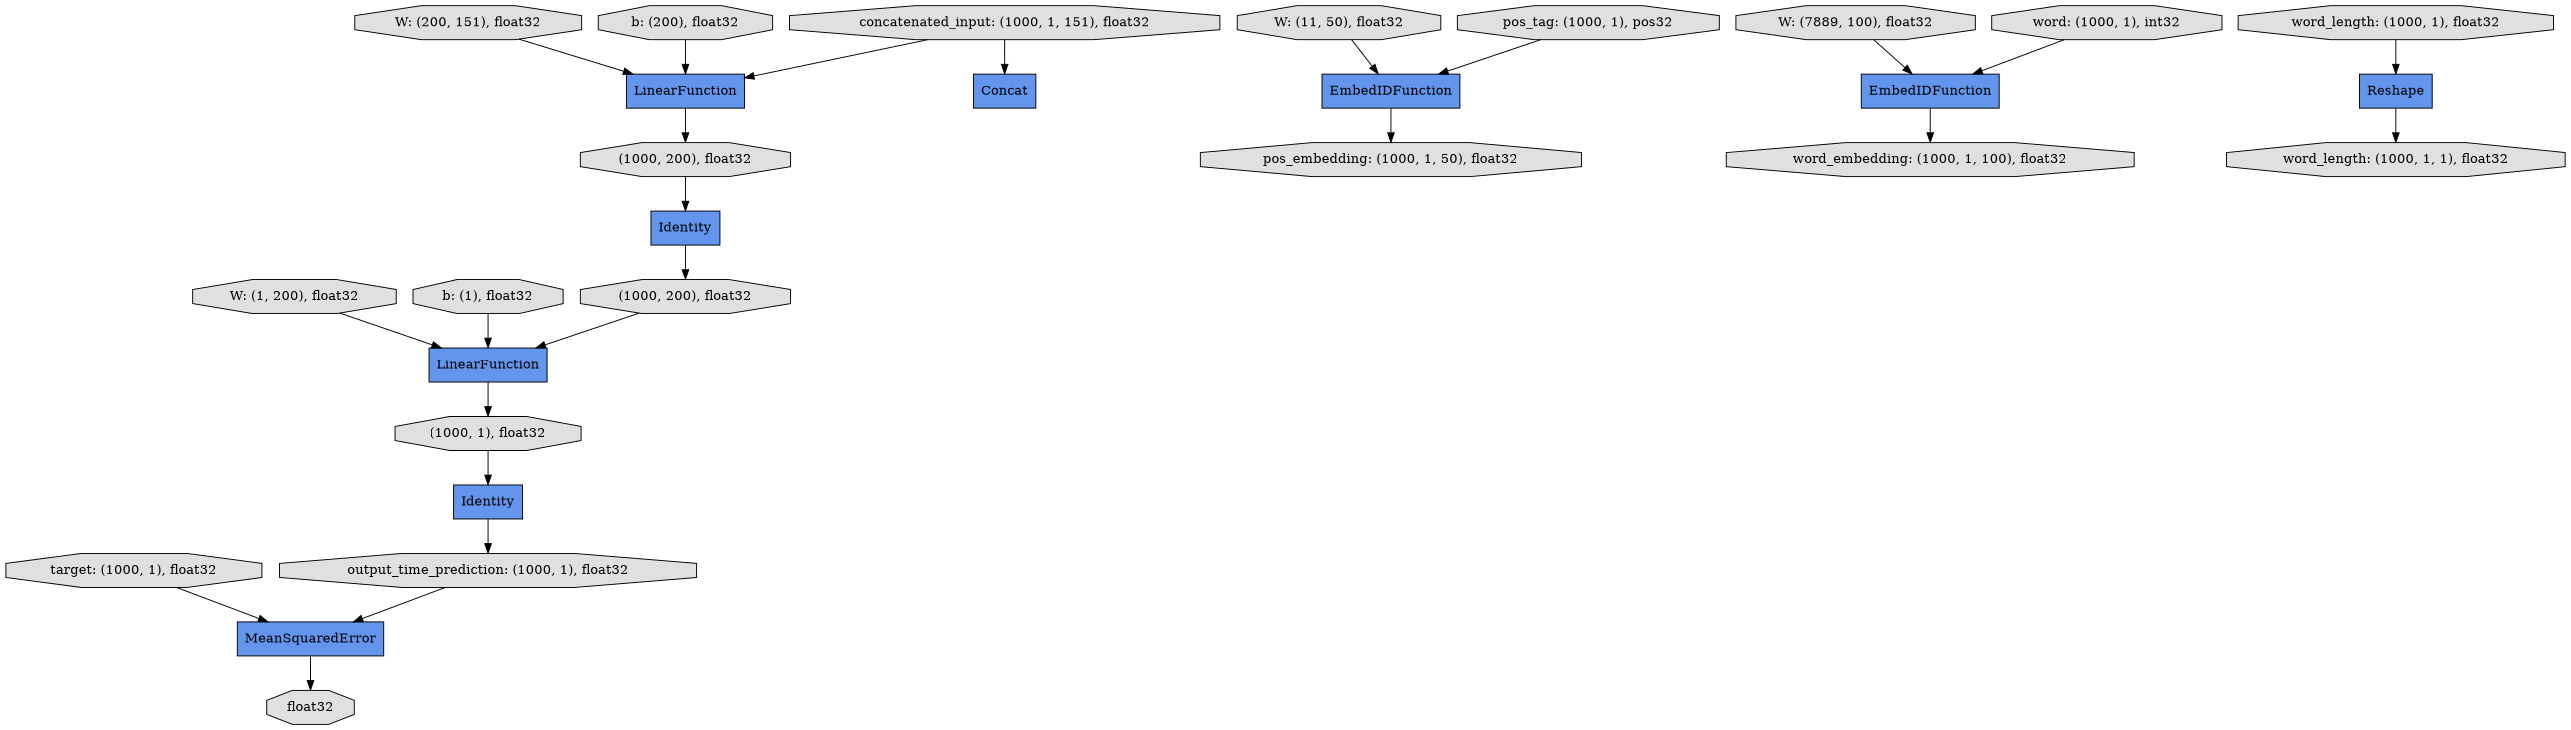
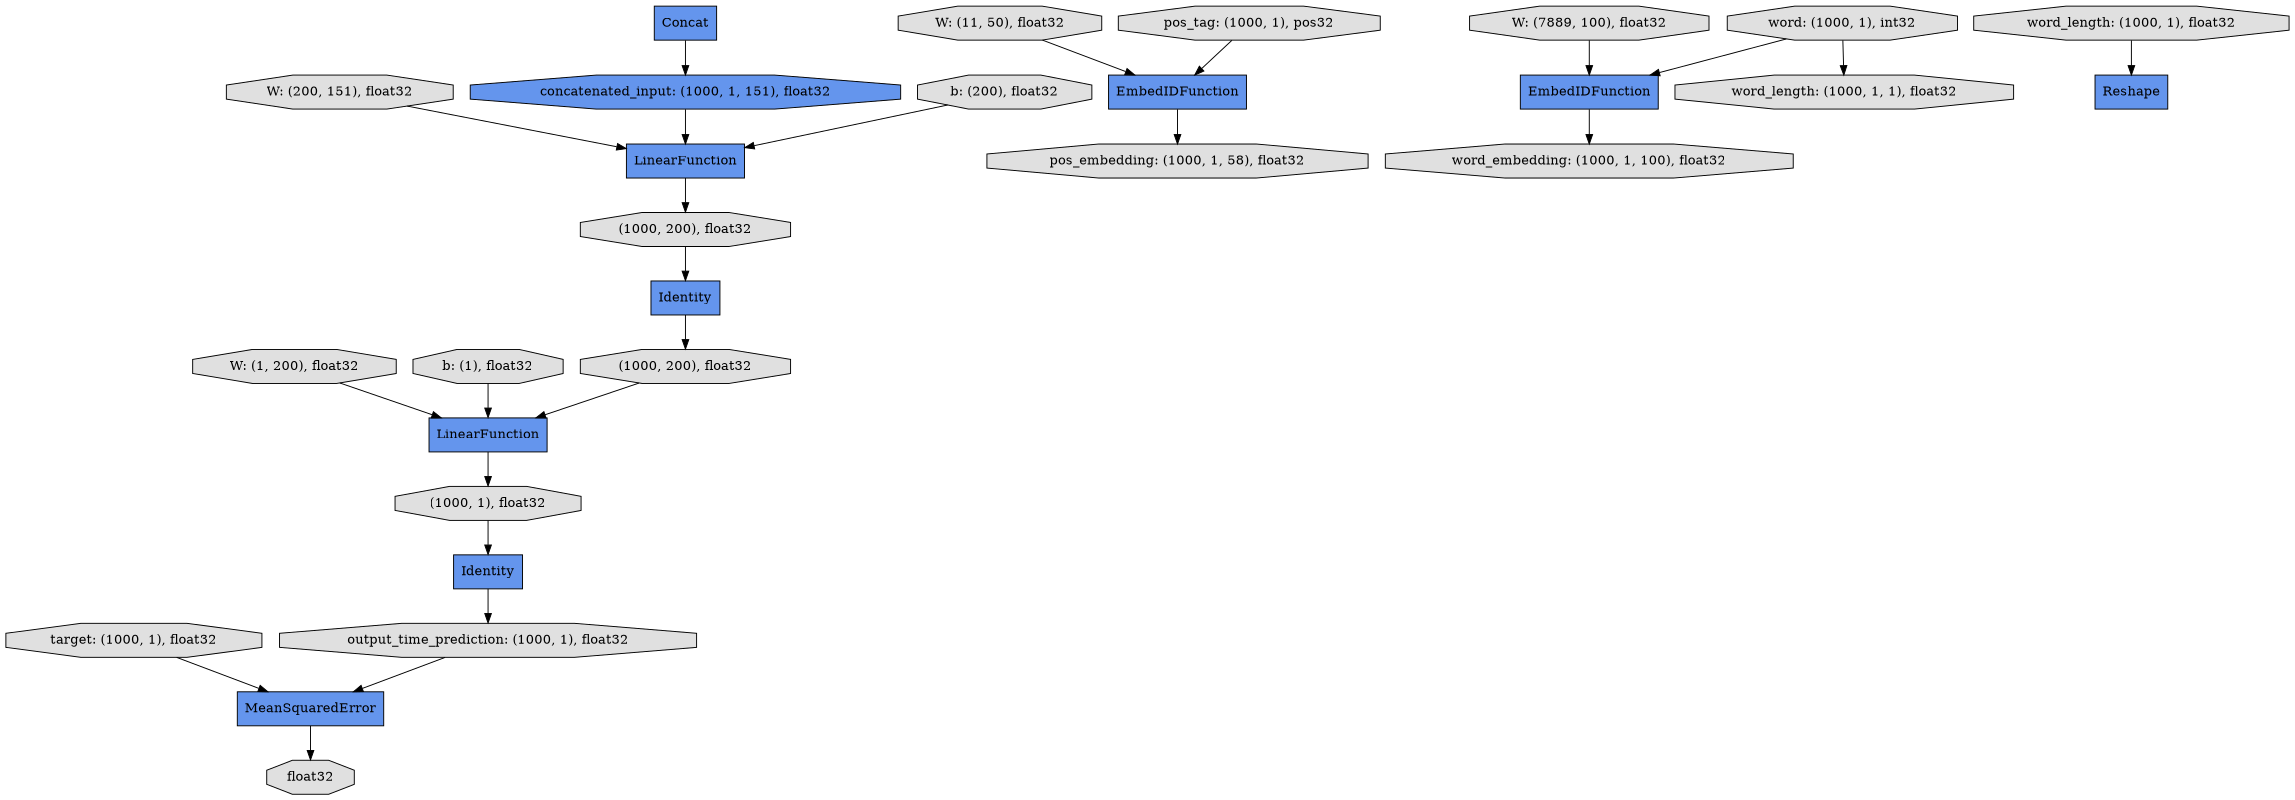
node "concatenated_input: (1000, 1, 151), float32": fillcolor #e0e0e0 -> #6495ed
edge "concatenated_input: (1000, 1, 151), float32" -> "Concat": reversed
edge "Reshape" -> "word_length: (1000, 1, 1), float32": now "word: (1000, 1), int32" -> "word_length: (1000, 1, 1), float32"
node "pos_embedding: (1000, 1, 50), float32": label "pos_embedding: (1000, 1, 50), float32" -> "pos_embedding: (1000, 1, 58), float32"
